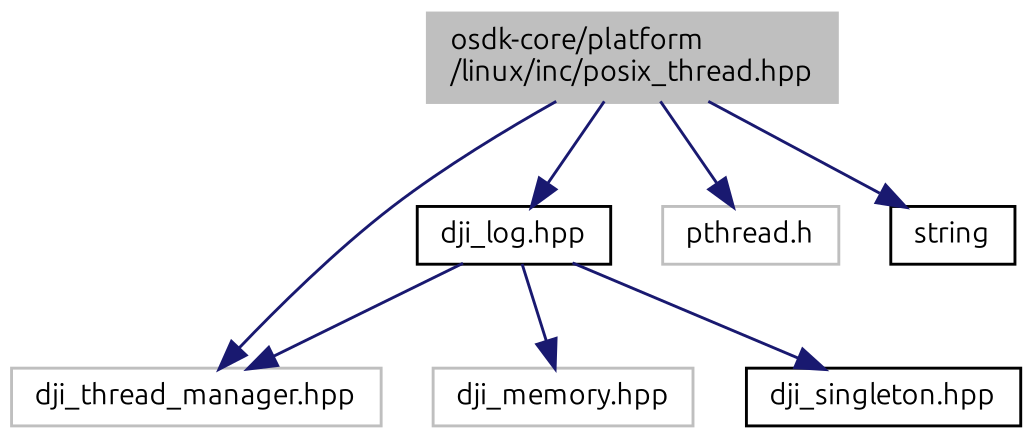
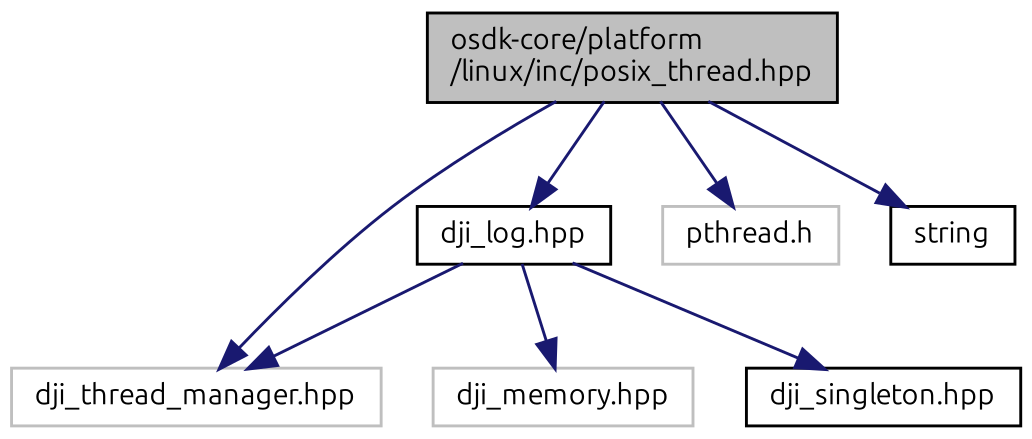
node "osdk-core/platform /linux/inc/posix_thread.hpp": color grey75 -> black
